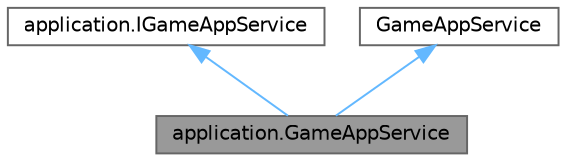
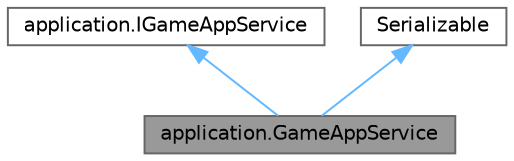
node "GameAppService": label "GameAppService" -> "Serializable"
